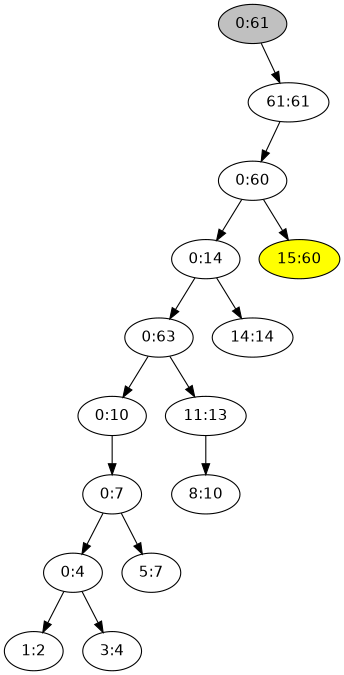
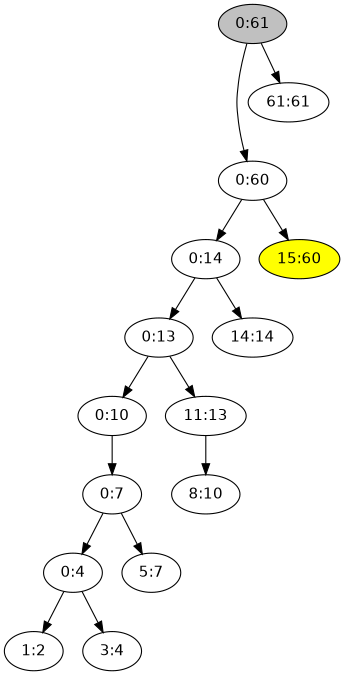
edge "61:61" -> "0:60": now "0:61" -> "0:60"
node "0:63": label "0:63" -> "0:13"
